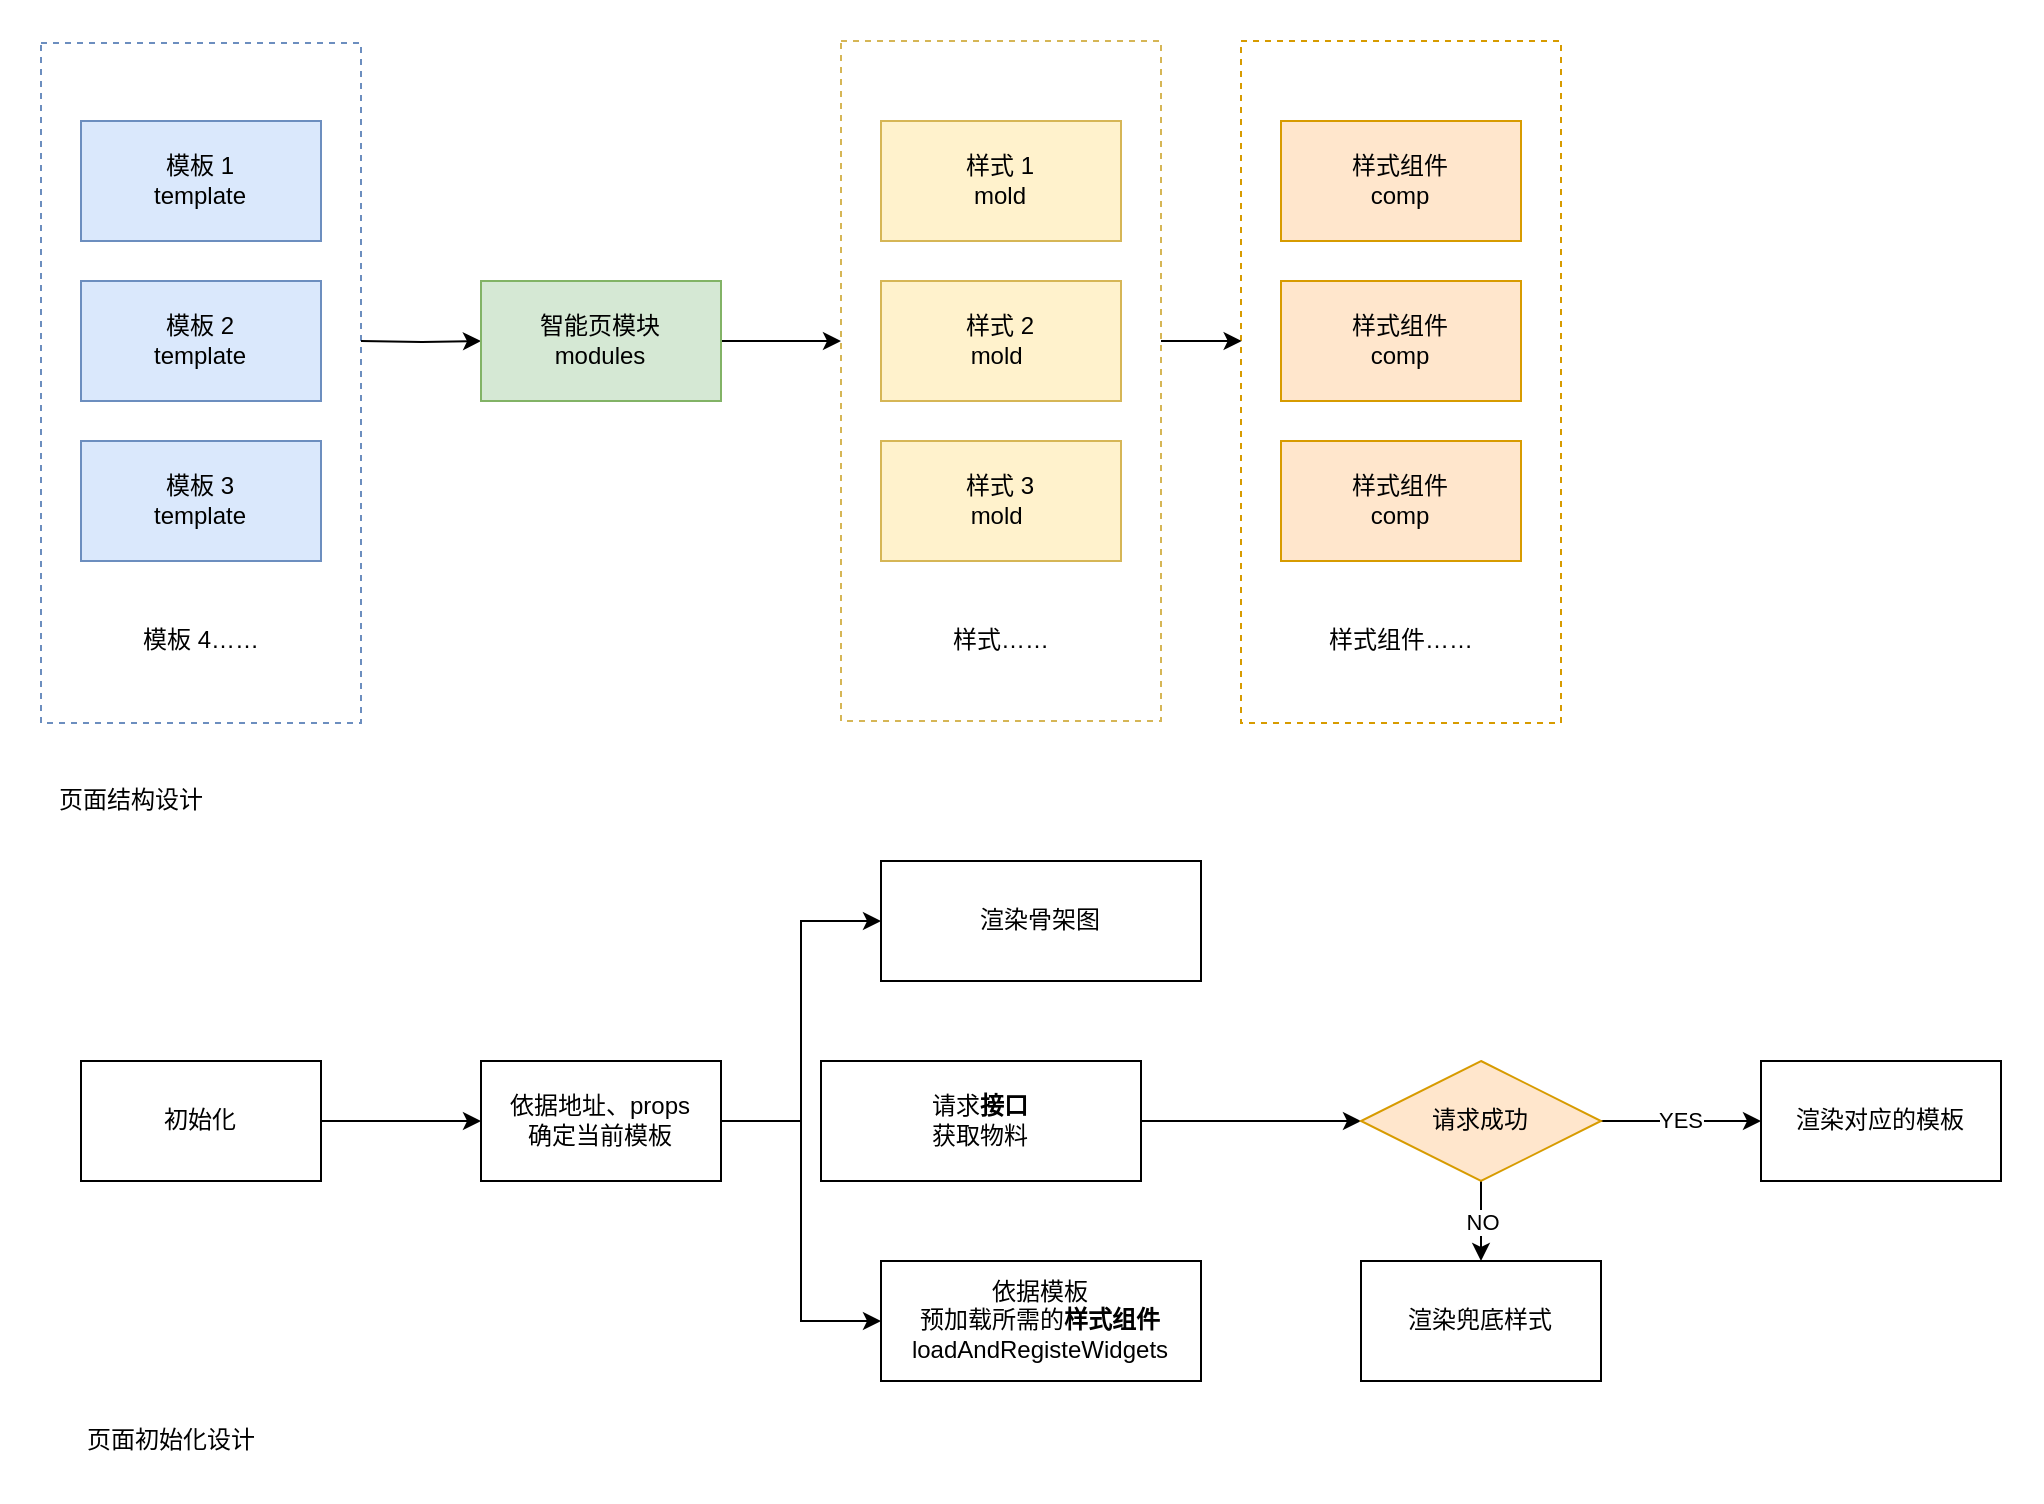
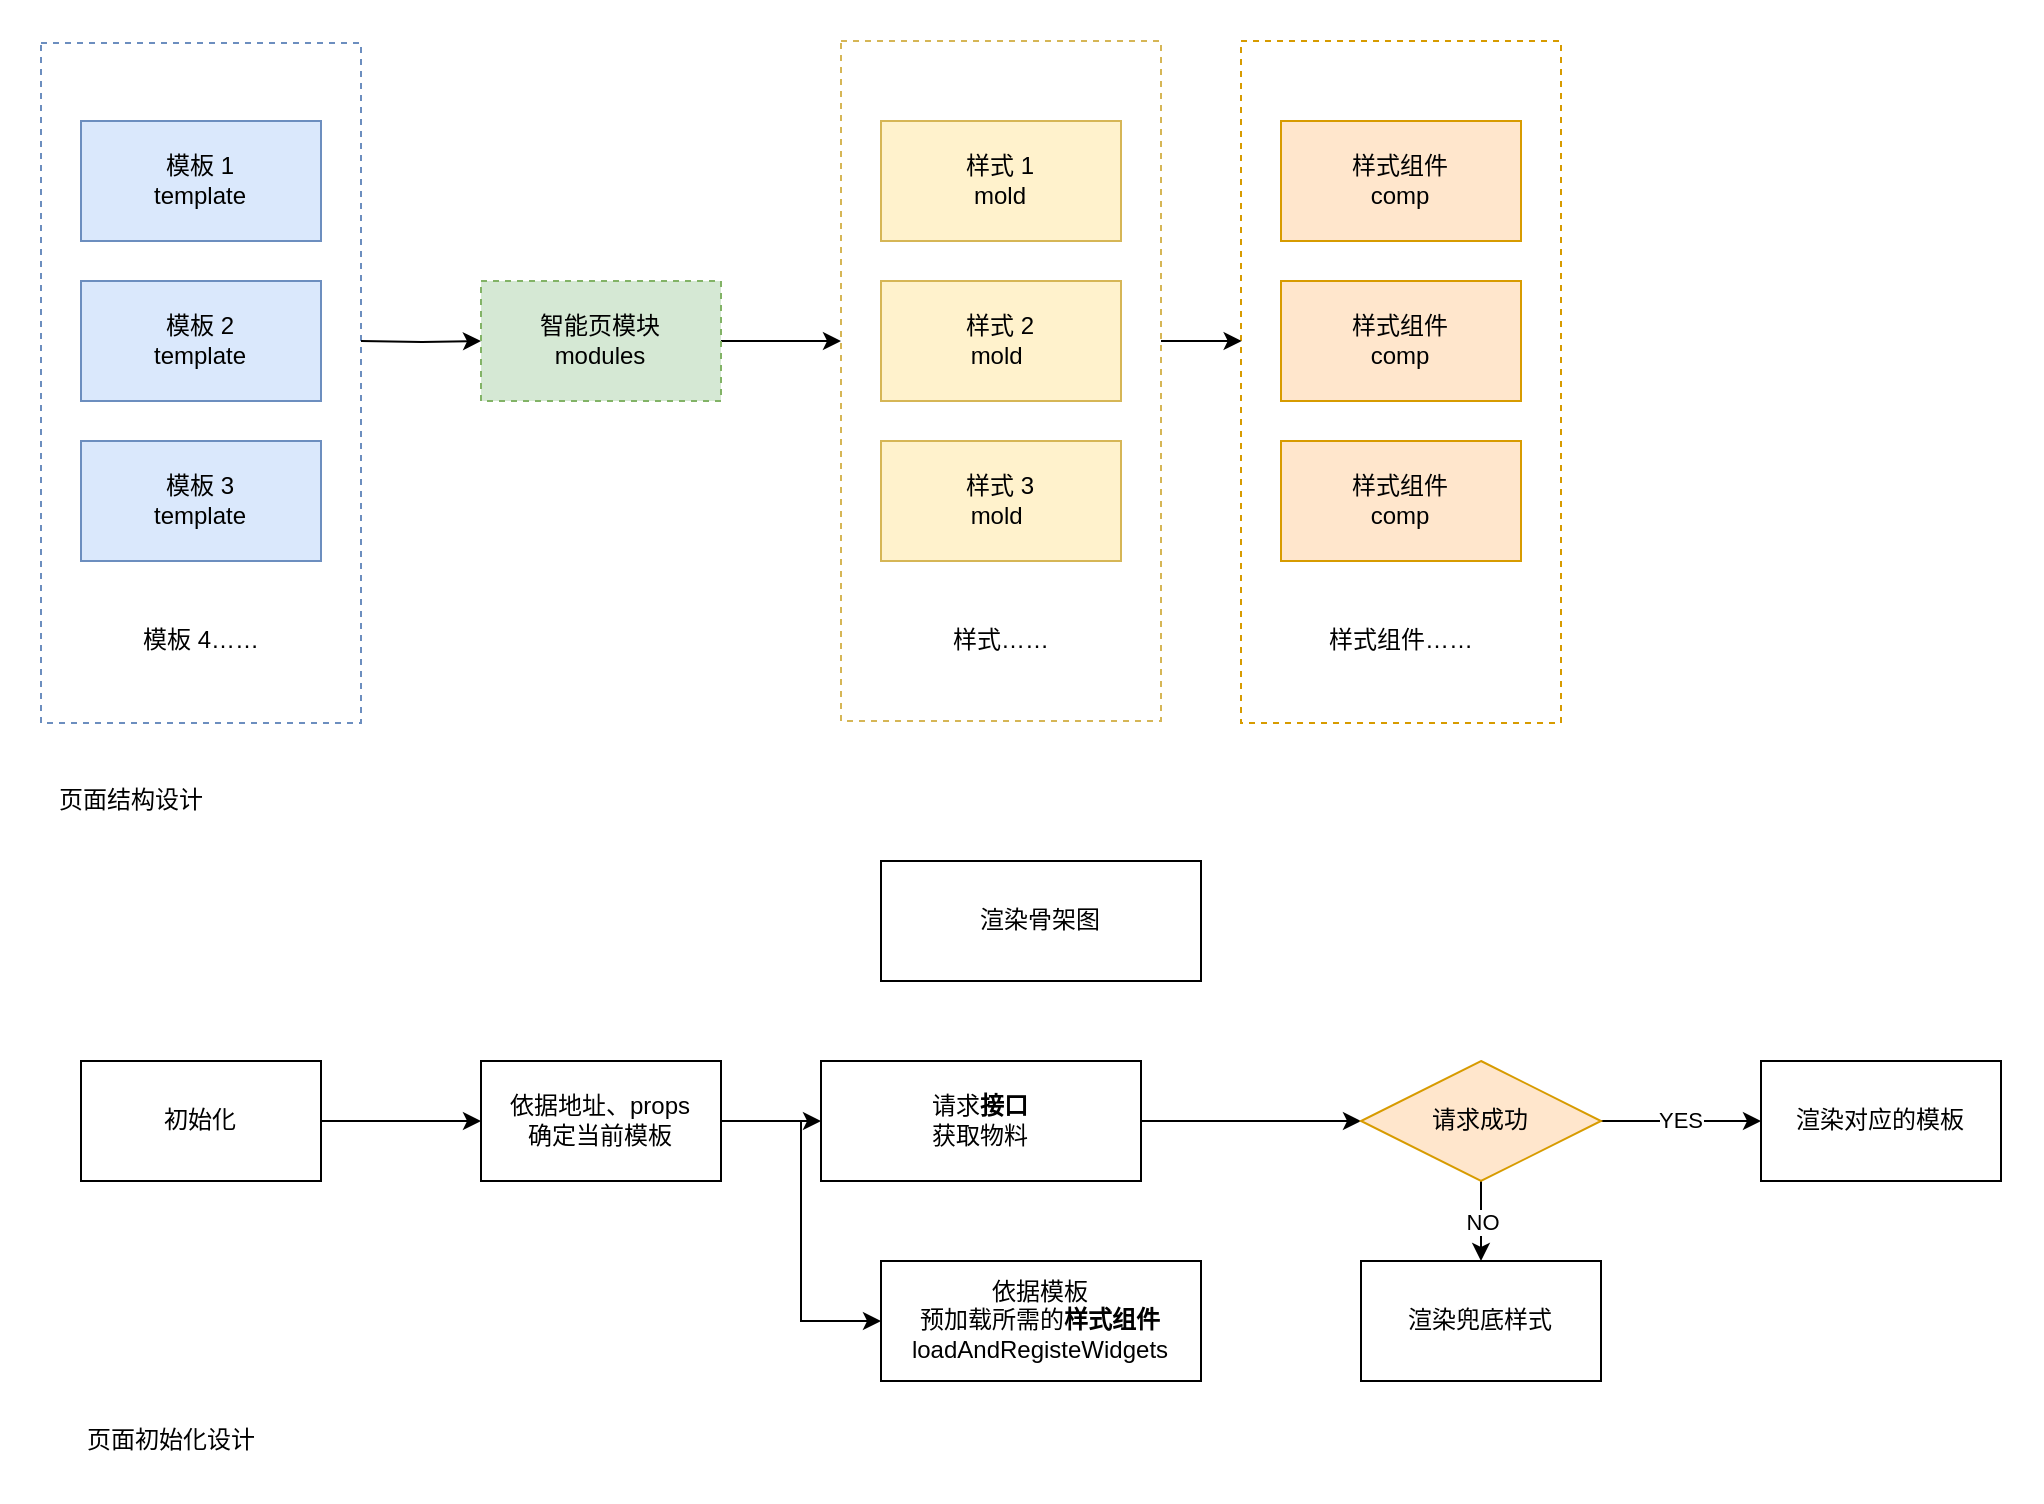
node "智能页模块 modules": style solid -> dashed
edge "依据地址、props 确定当前模板" -> "渲染骨架图": removed
edge "依据地址、props 确定当前模板" -> "请求接口 获取物料": added
